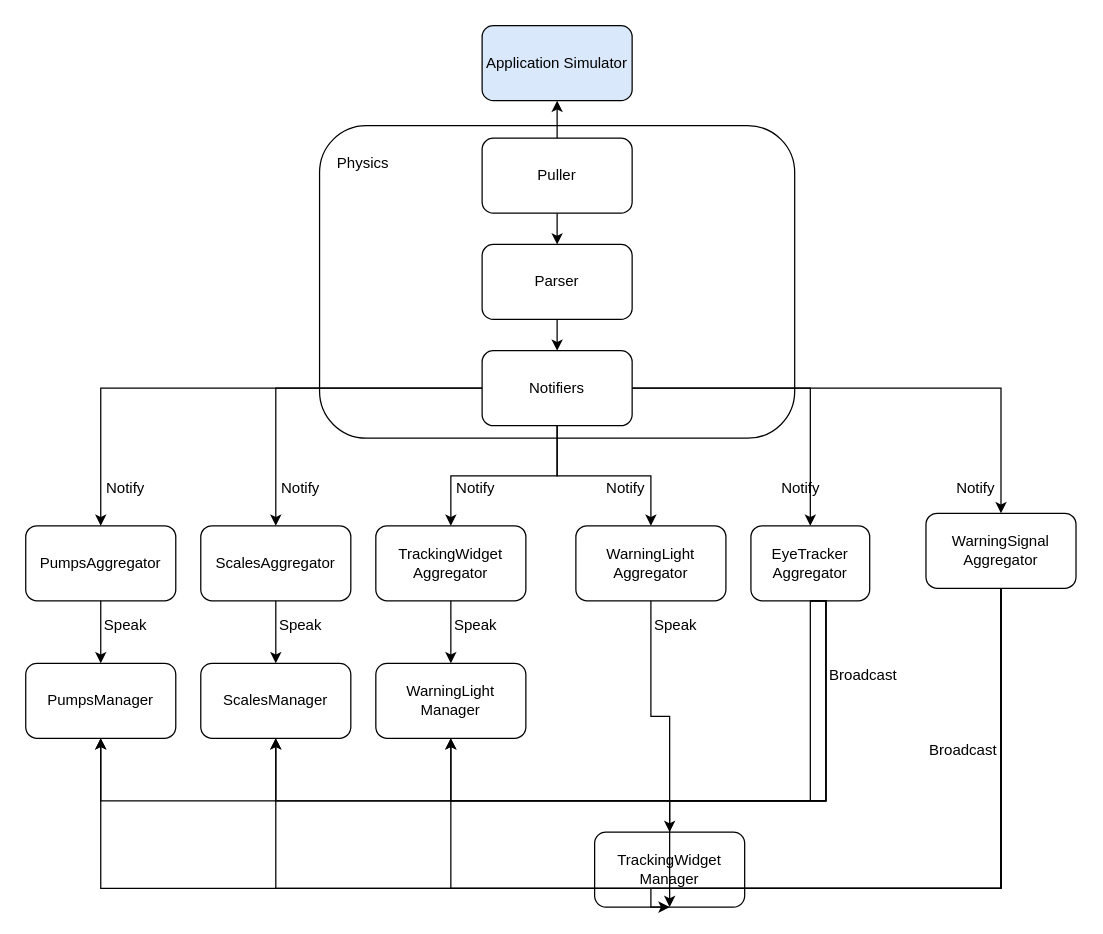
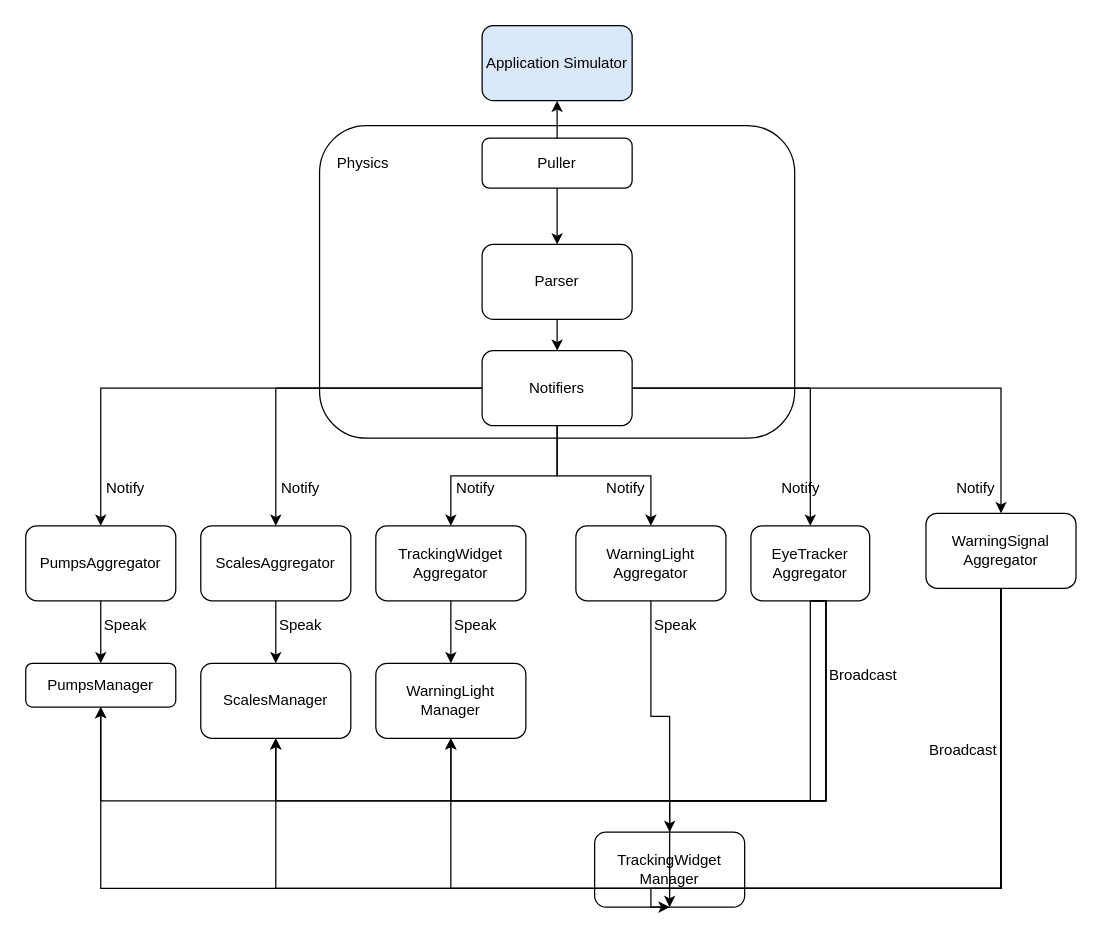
node "Puller": size 150x75 -> 150x50
node "PumpsManager": size 150x75 -> 150x44
